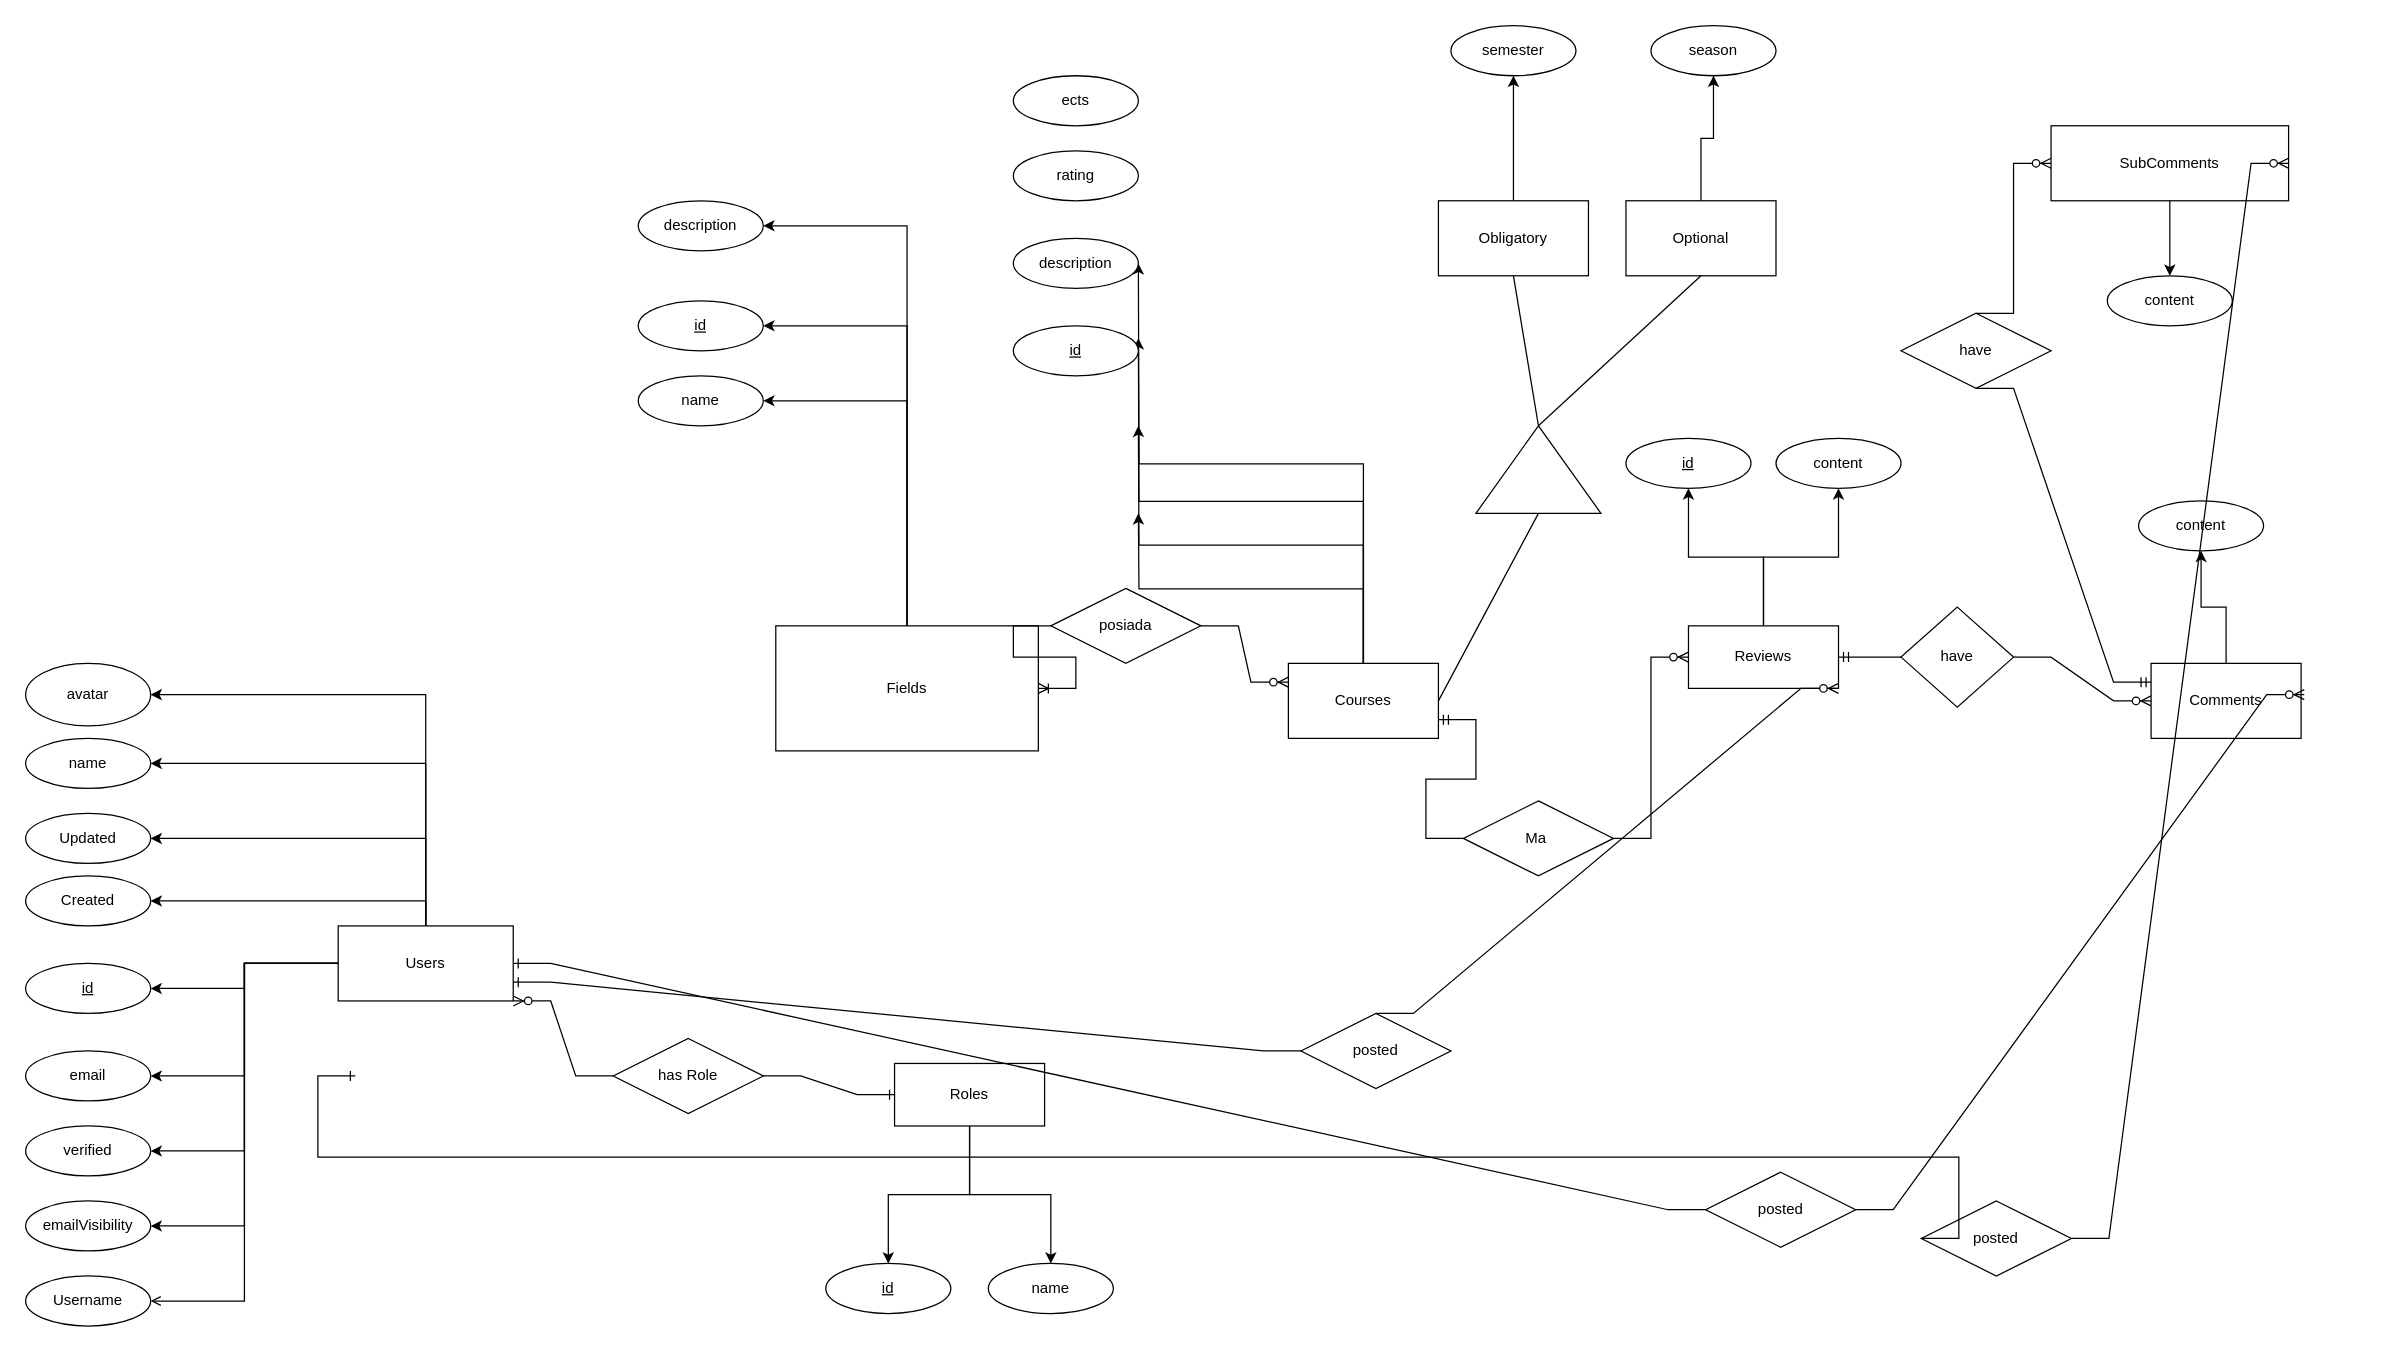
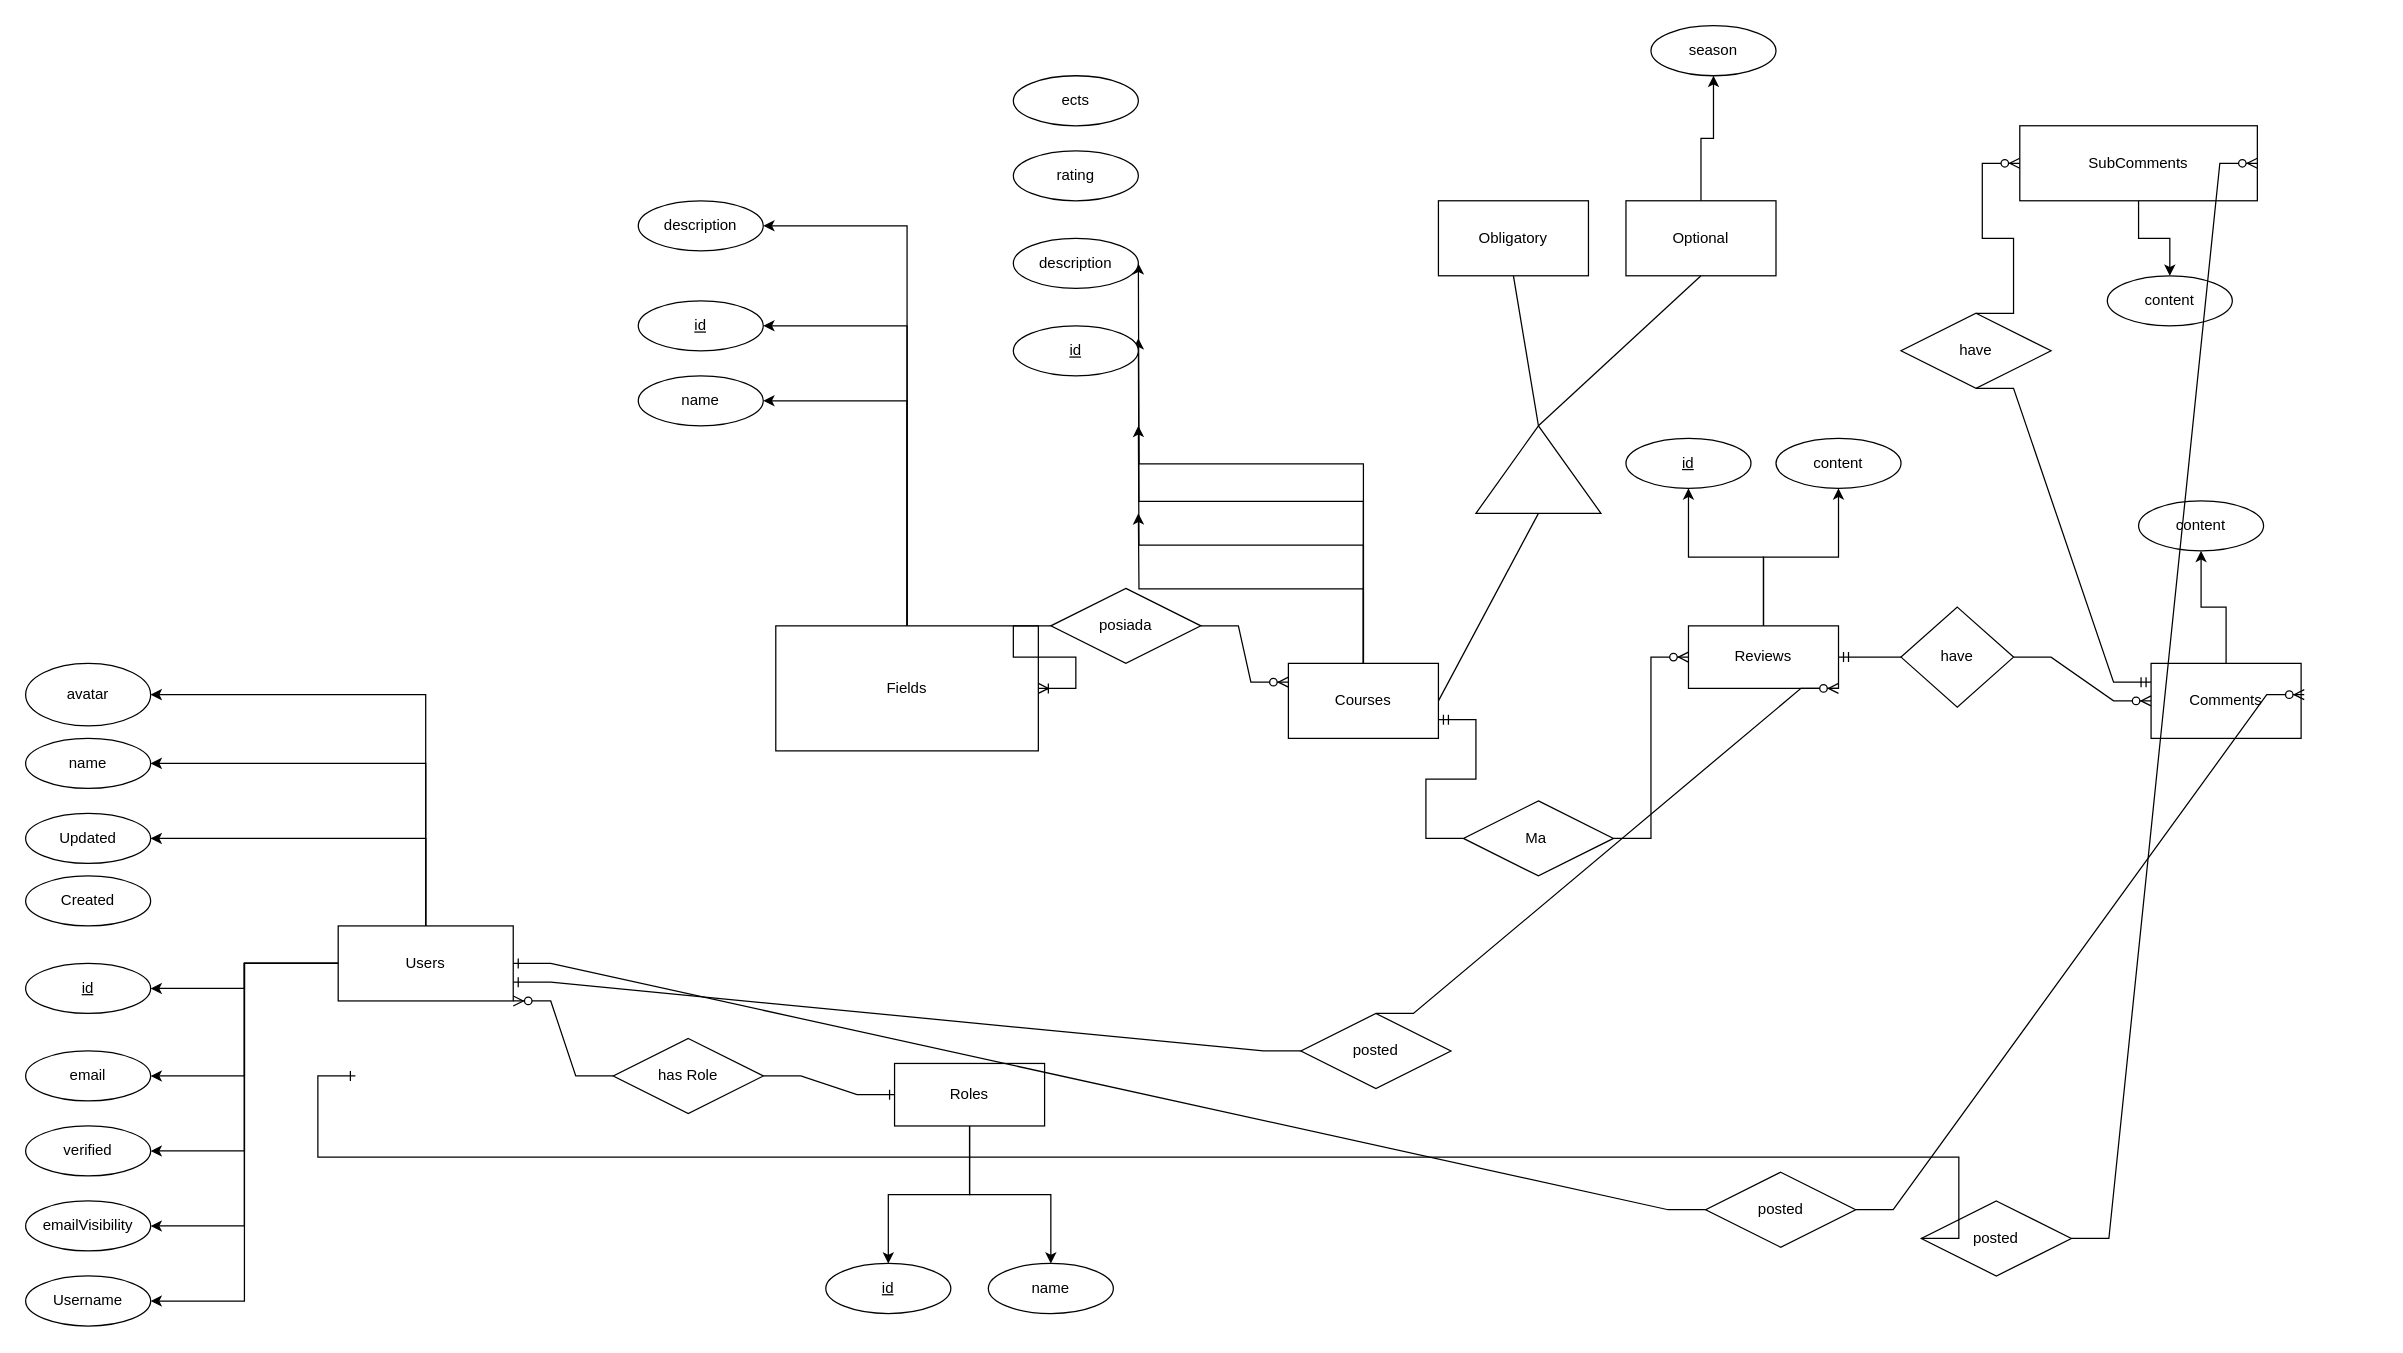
node "semester": removed
edge "Obligatory" -> "semester": removed
node "SubComments": moved (2169, 163) -> (2138, 163)
edge "Users" -> "Created": removed
edge "Users" -> "Username": arrowhead open -> classic
